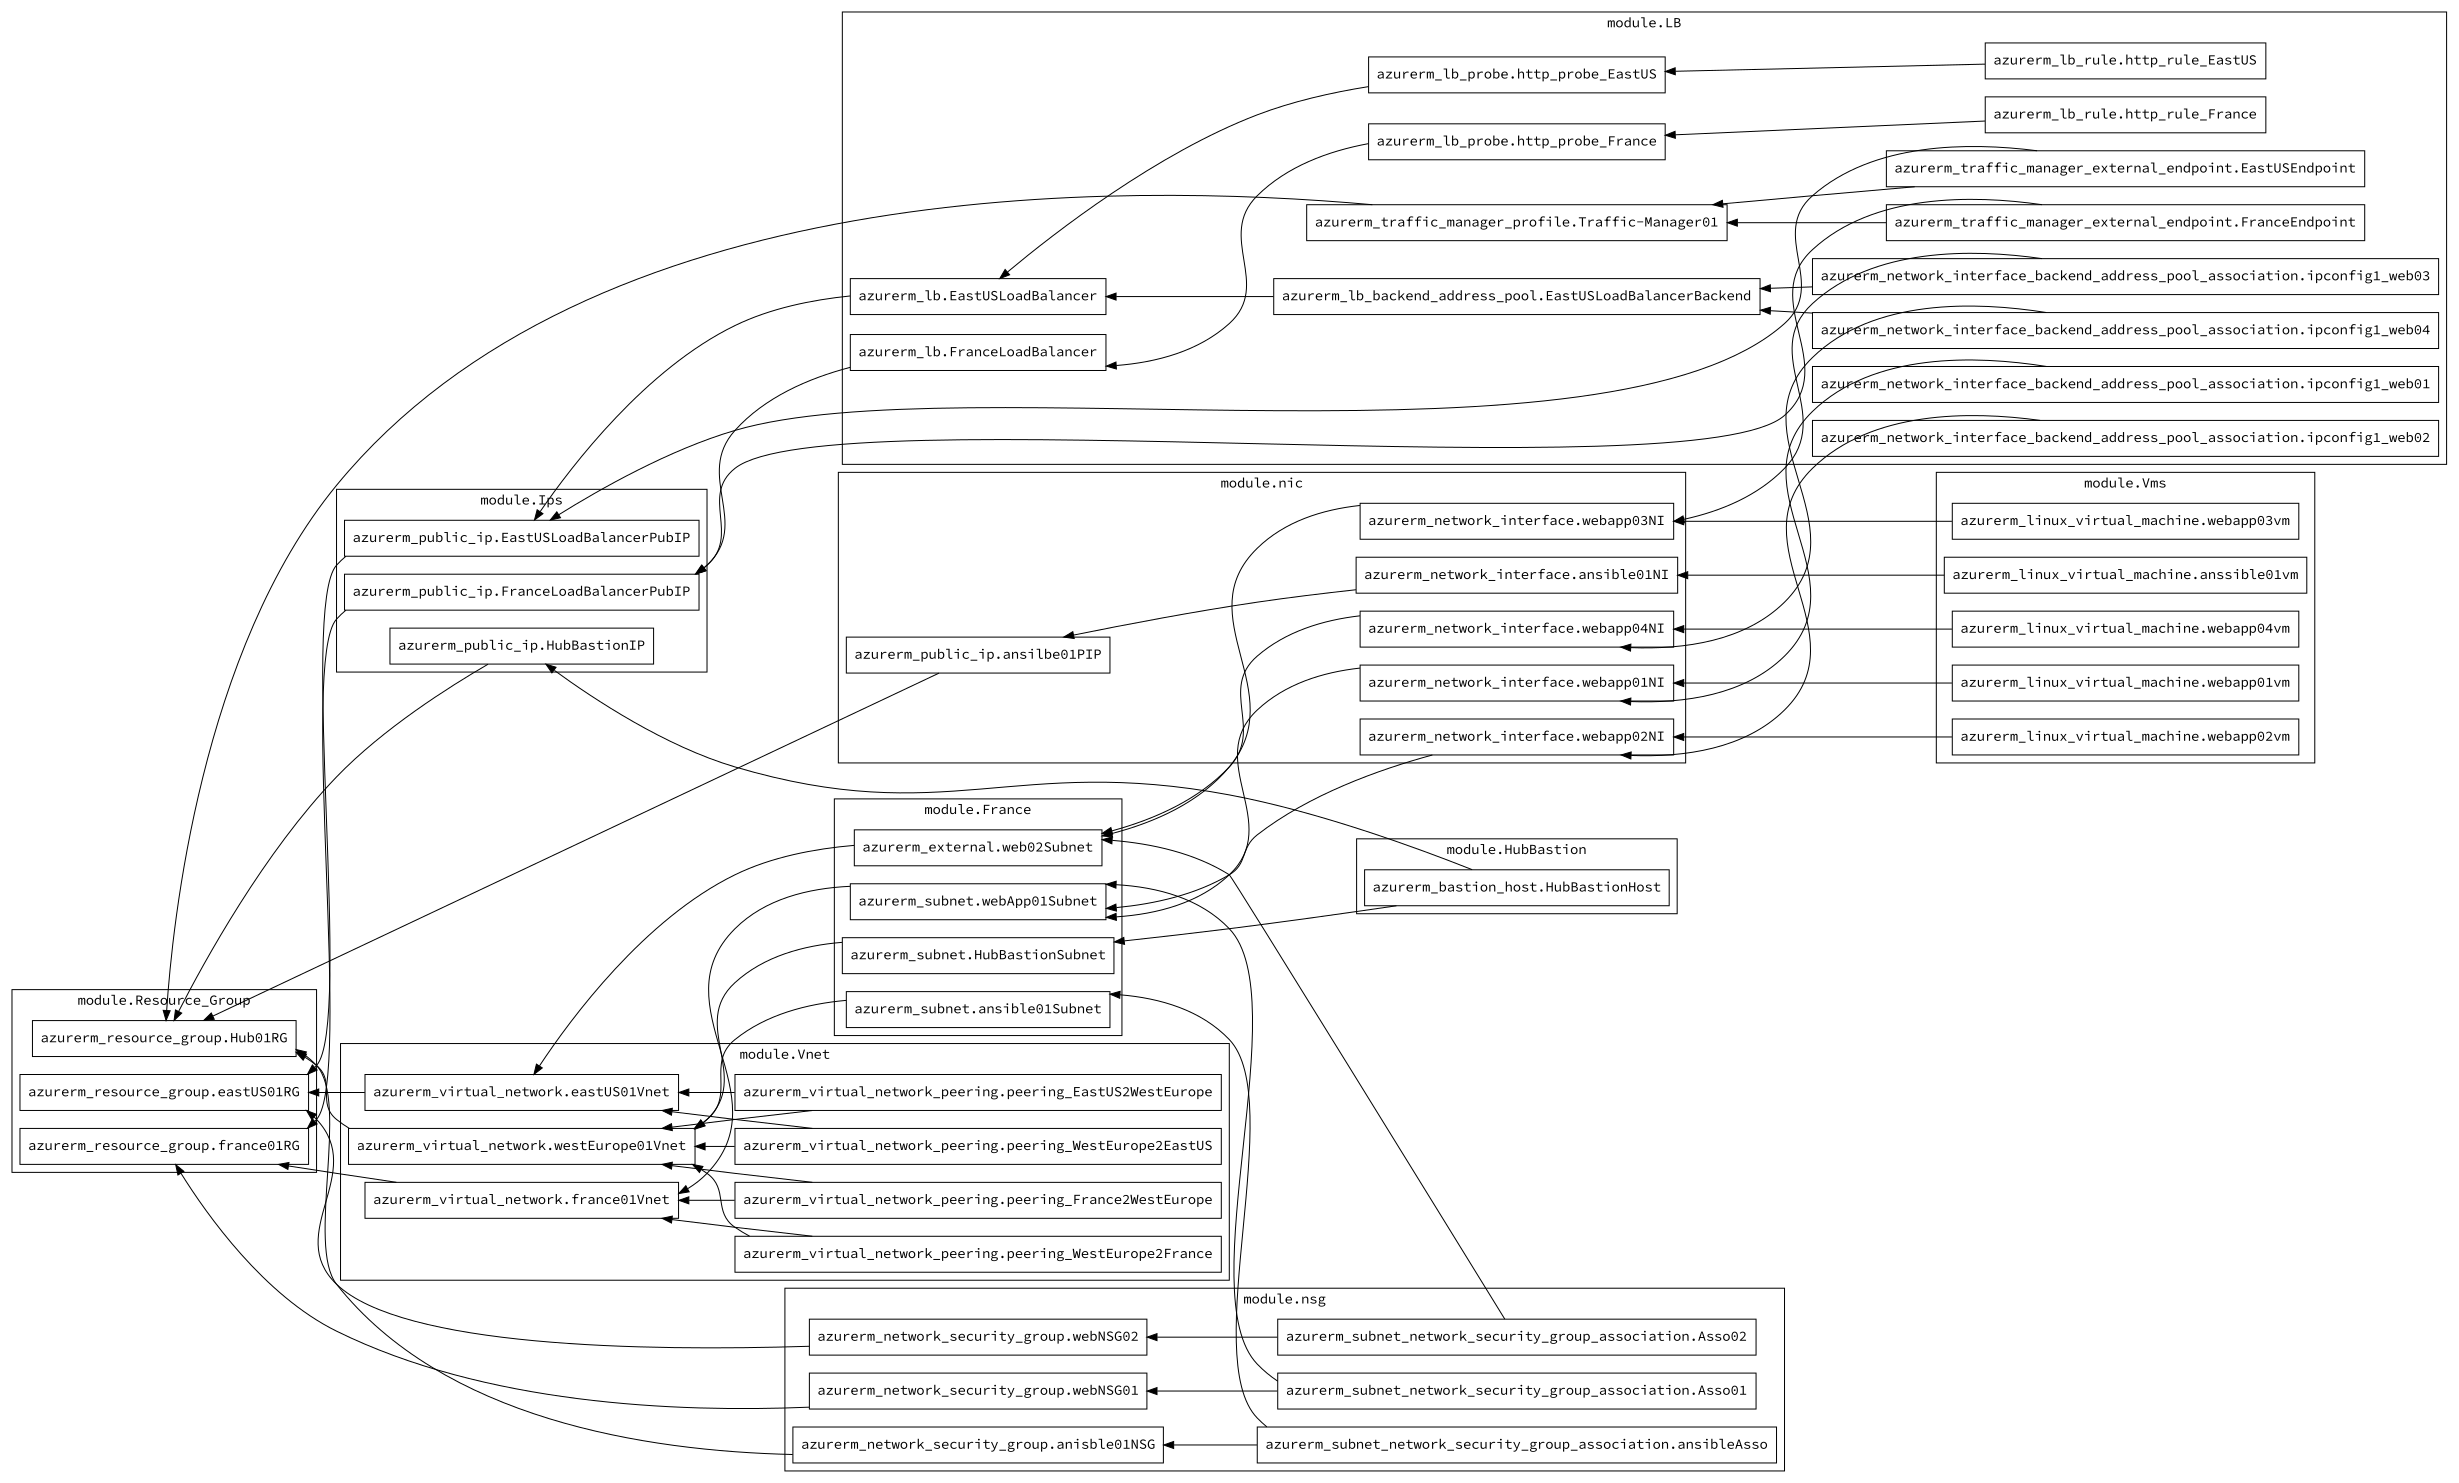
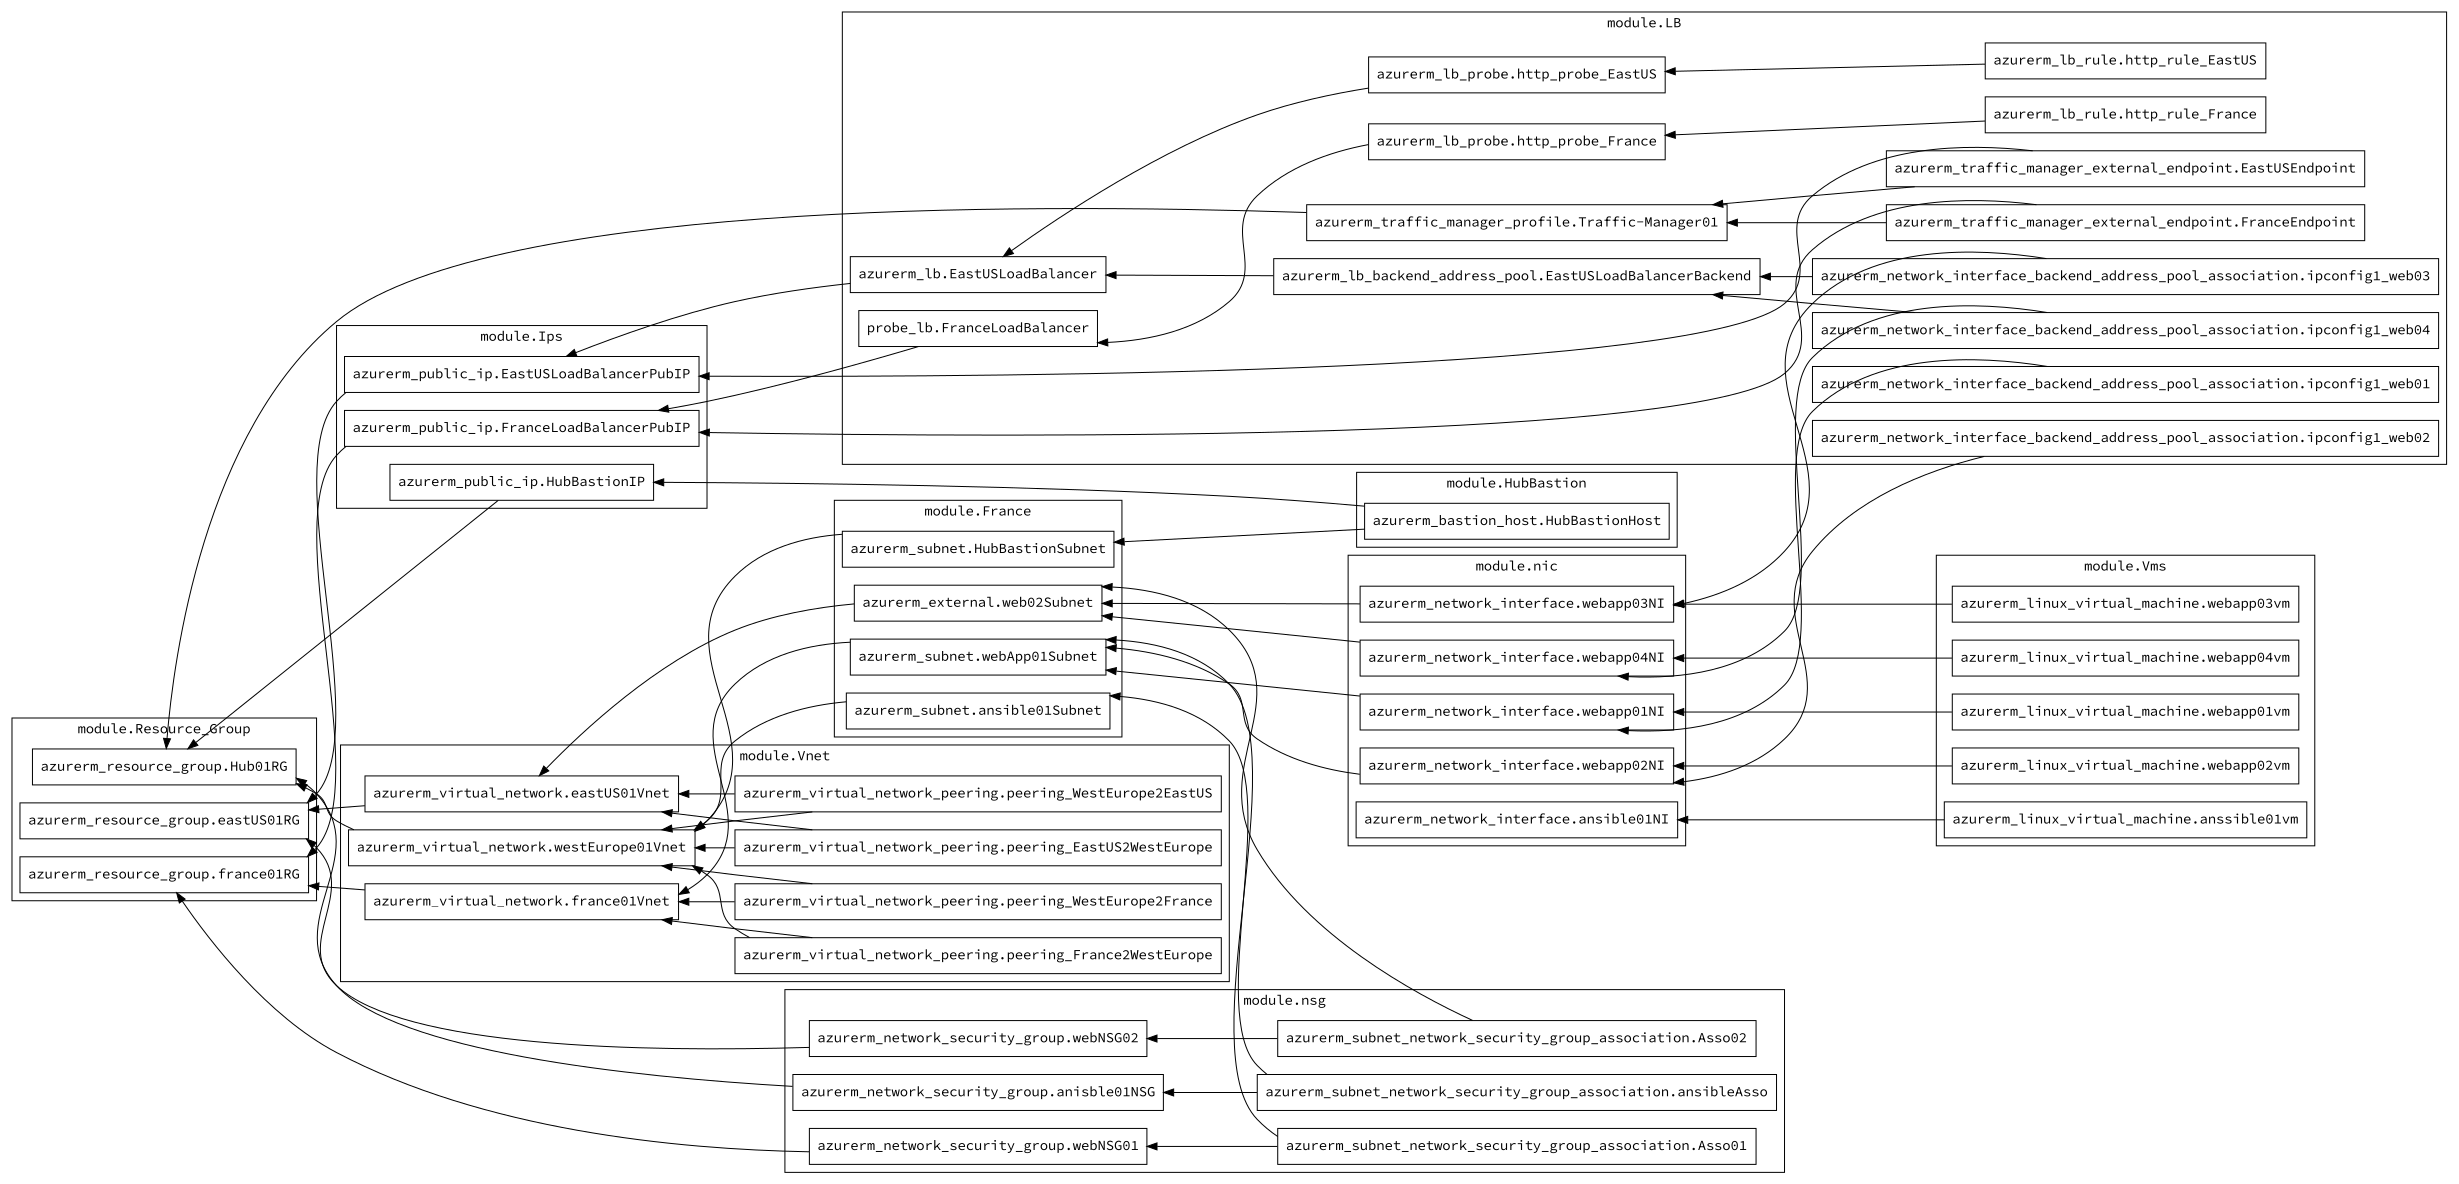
node "azurerm_lb.FranceLoadBalancer": label "azurerm_lb.FranceLoadBalancer" -> "probe_lb.FranceLoadBalancer"
node "azurerm_public_ip.ansilbe01PIP": removed
